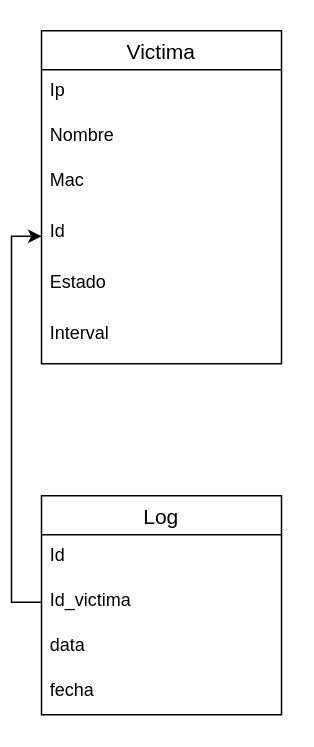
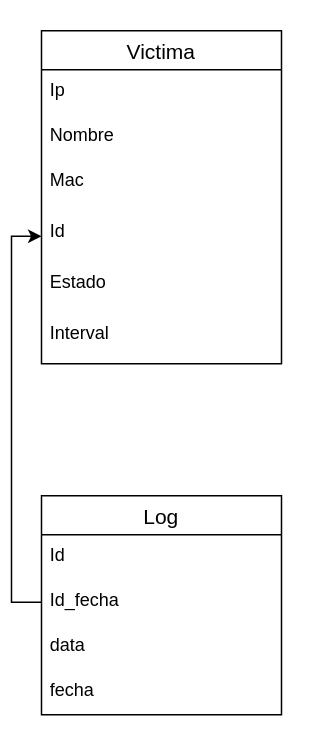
node "Id_victima": label "Id_victima" -> "Id_fecha"
